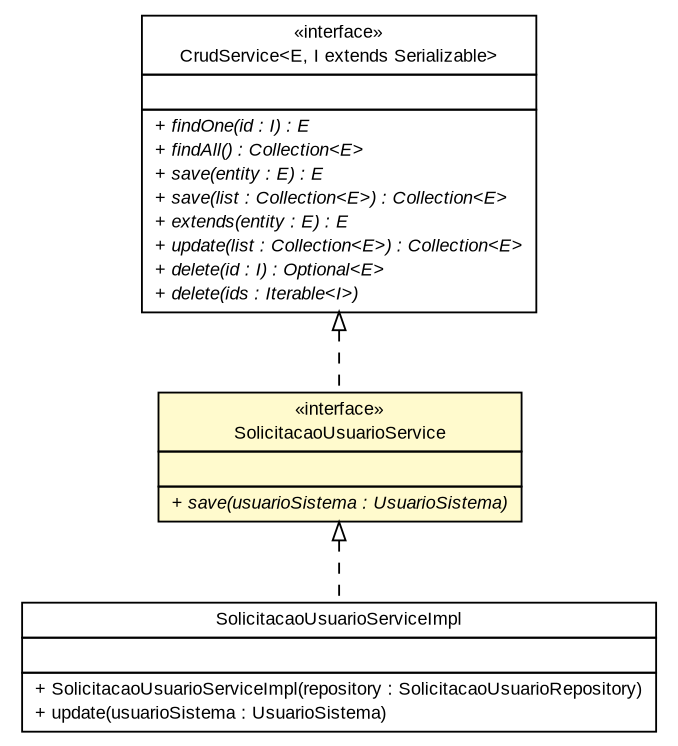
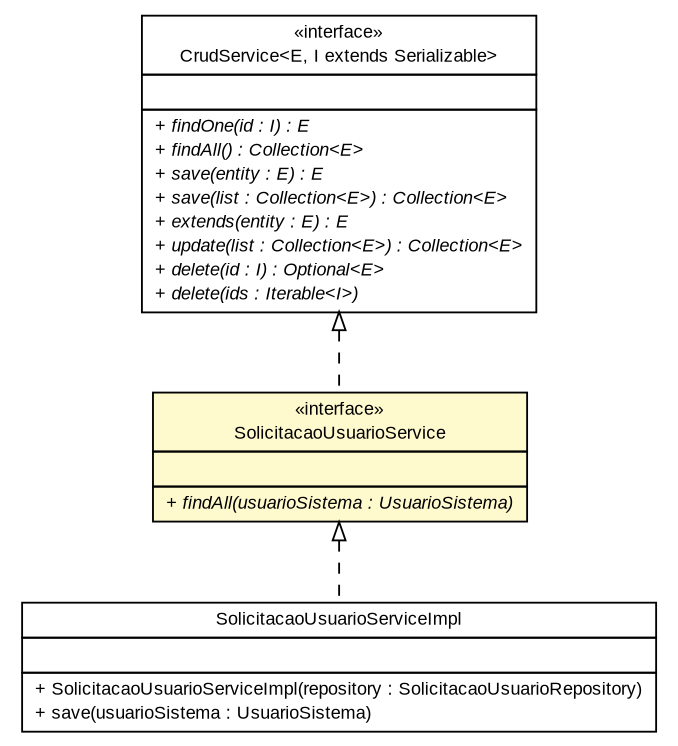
node "SolicitacaoUsuarioService": text "+ save(usuarioSistema : UsuarioSistema)" -> "+ findAll(usuarioSistema : UsuarioSistema)"
node "SolicitacaoUsuarioServiceImpl": text "+ update(usuarioSistema : UsuarioSistema)" -> "+ save(usuarioSistema : UsuarioSistema)"
